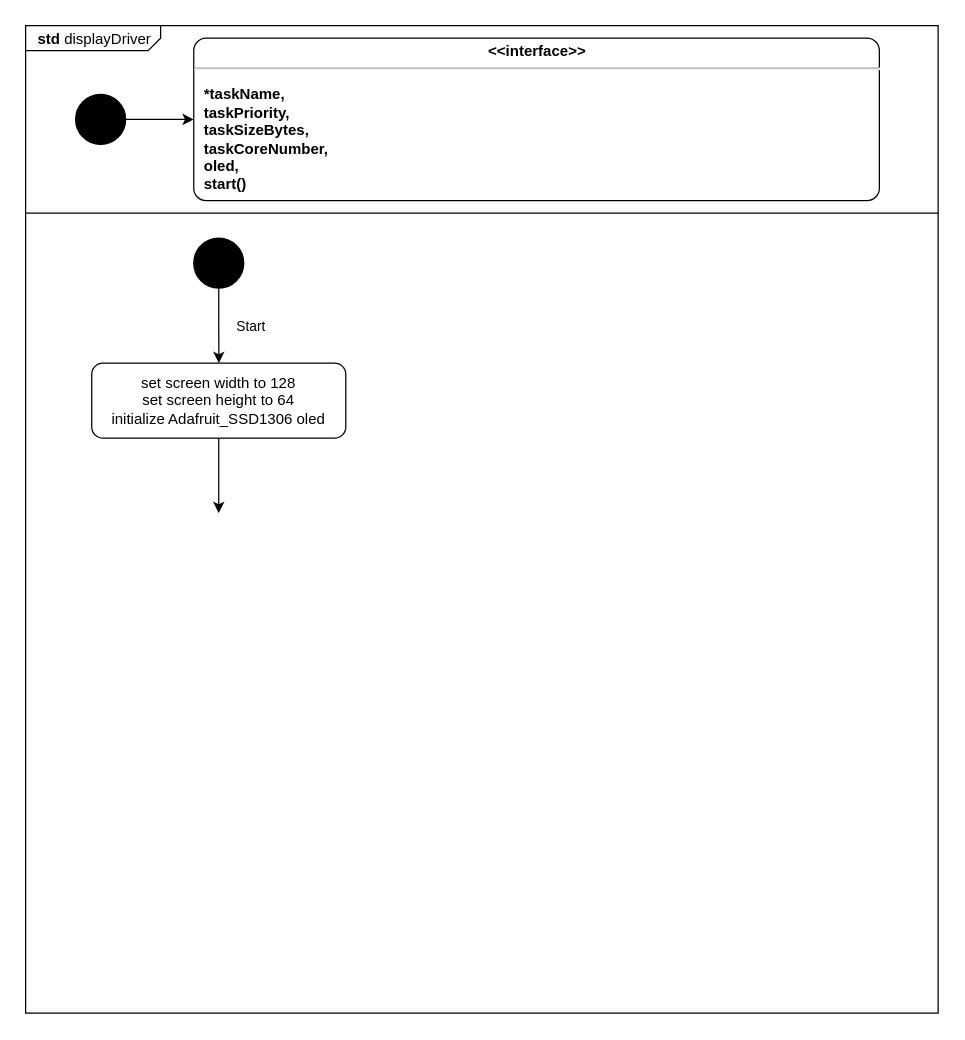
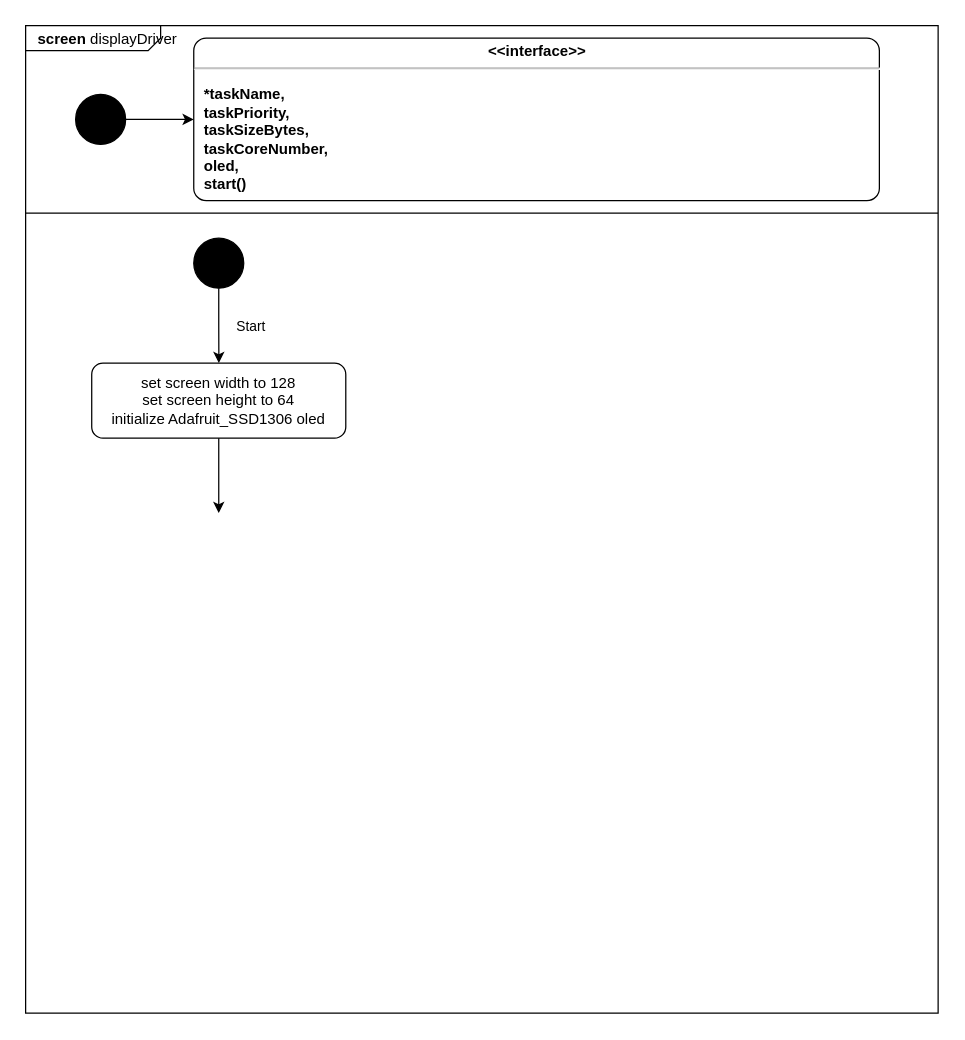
node "std displayDriver": label "std displayDriver" -> "screen displayDriver"
